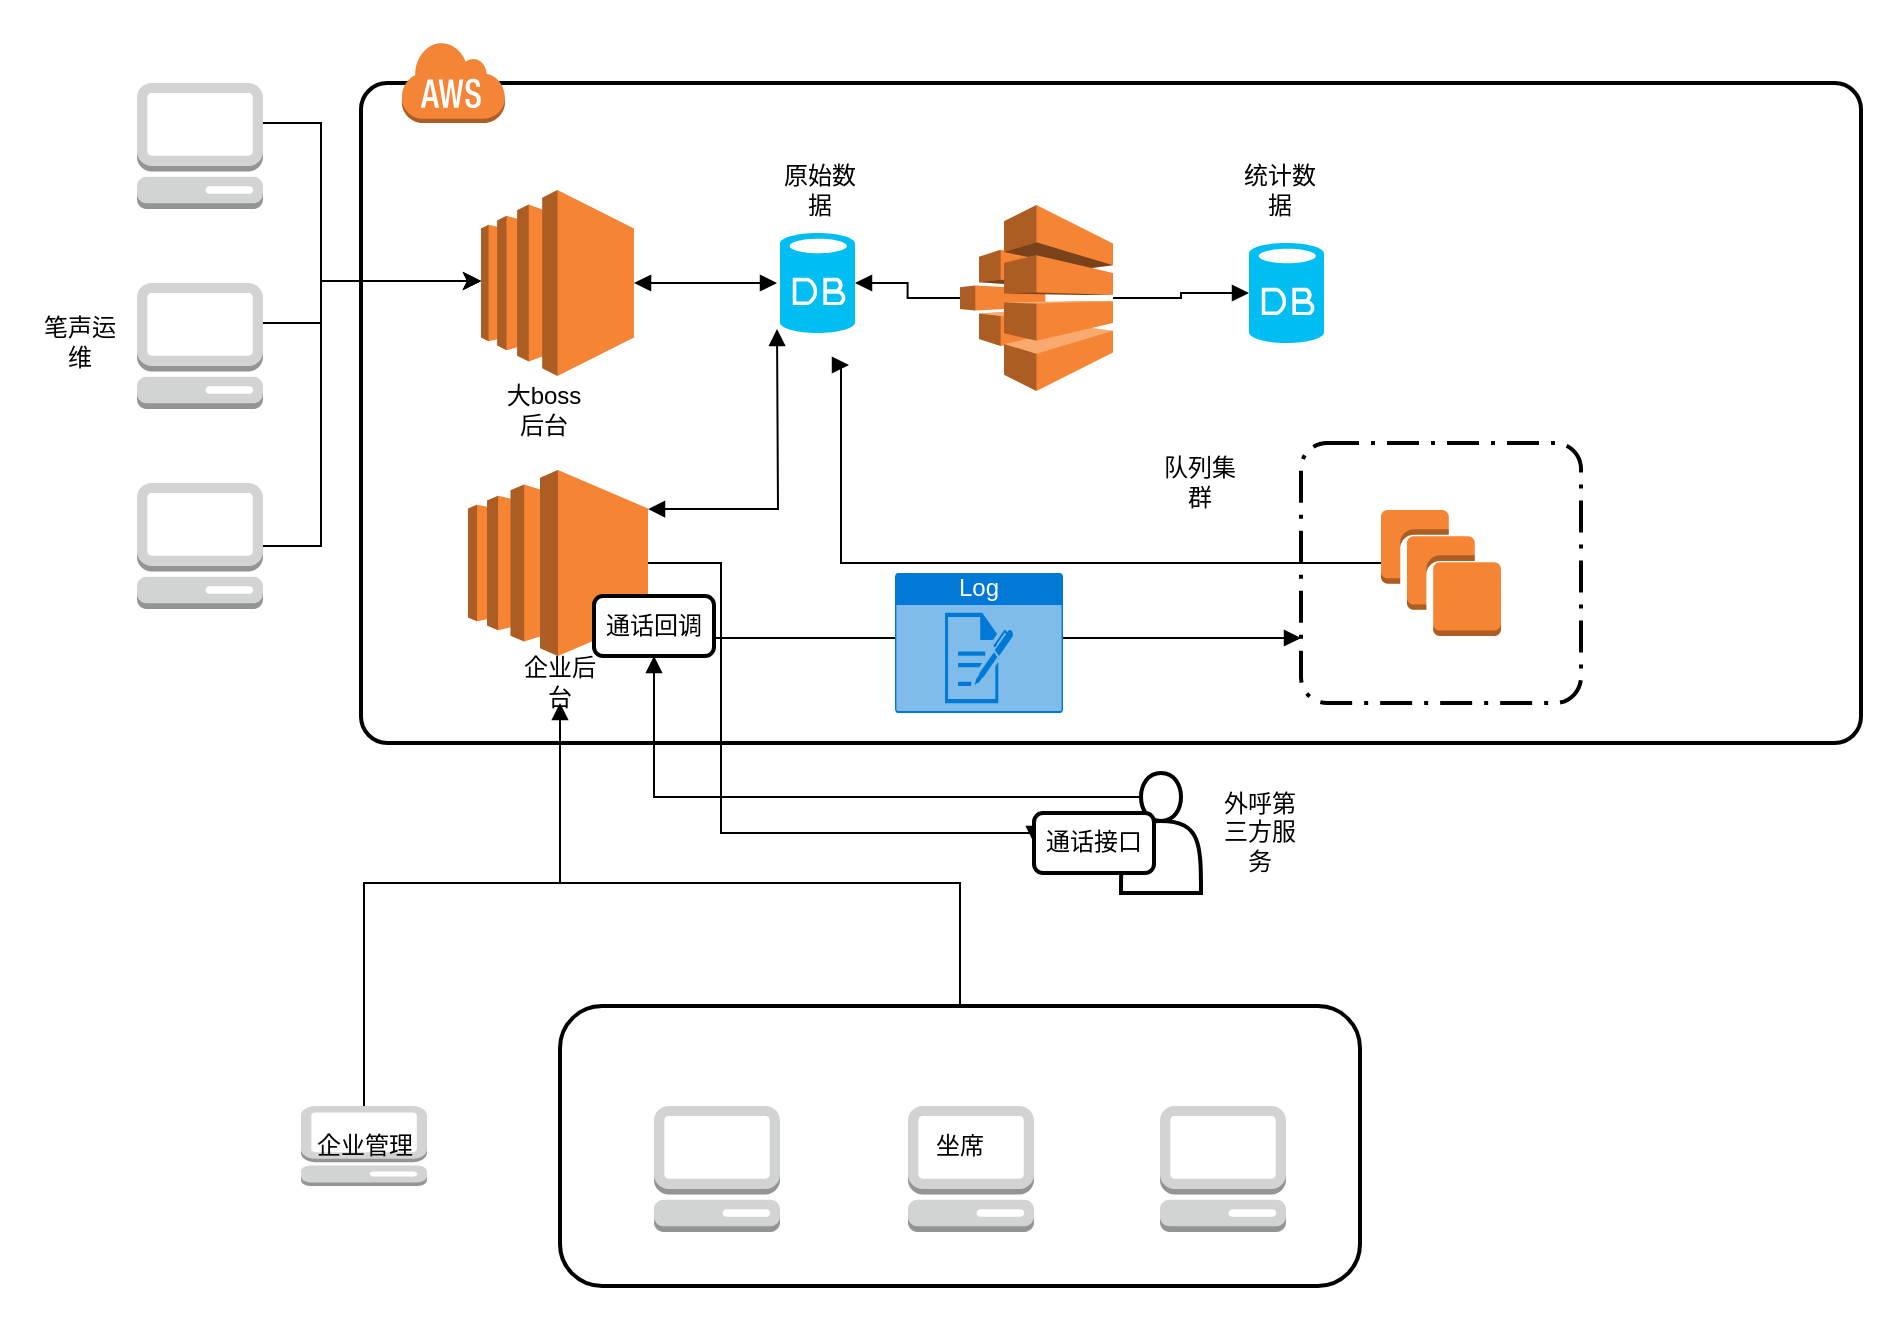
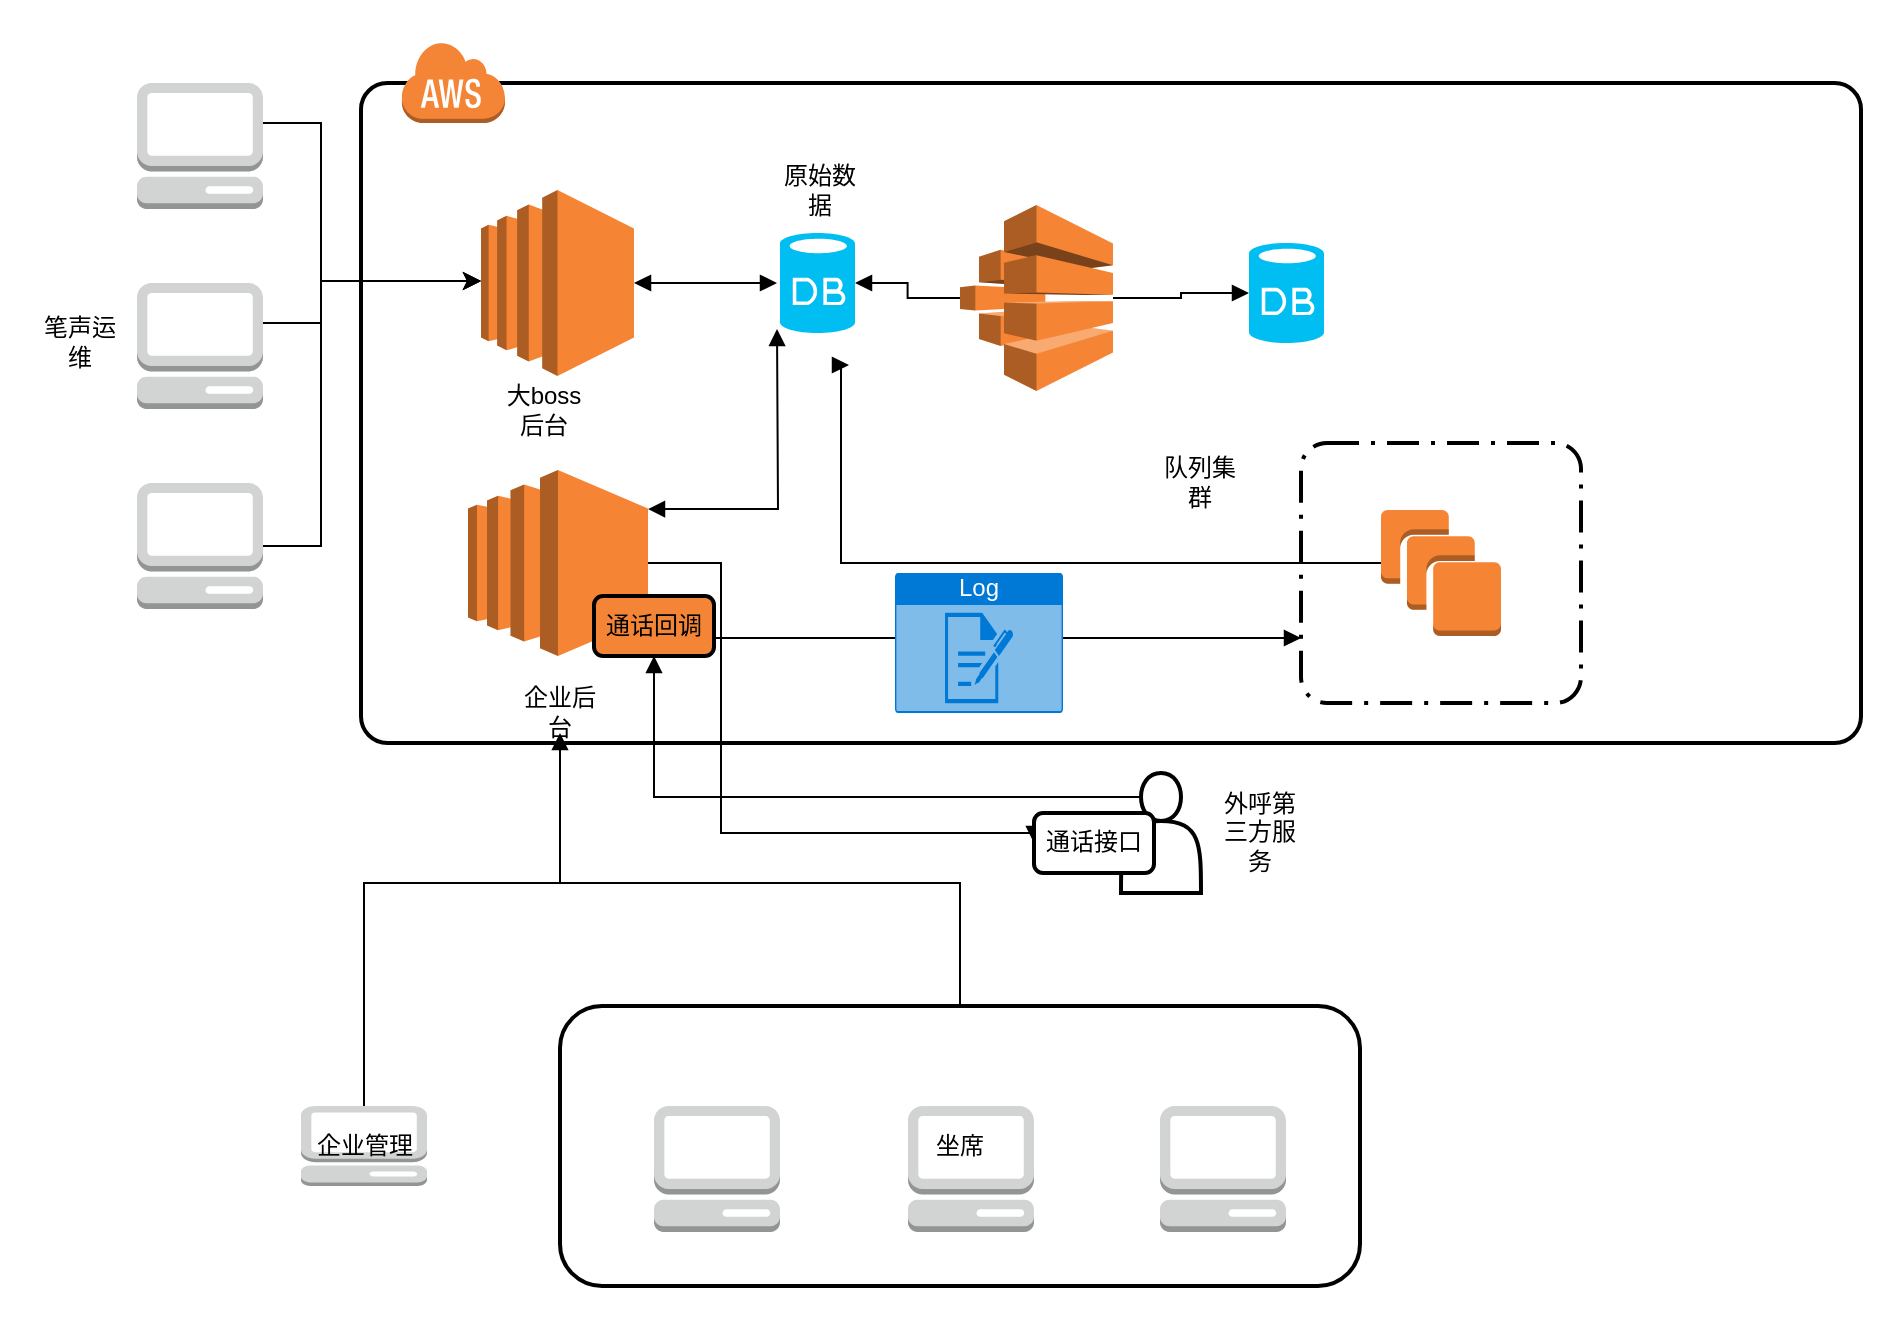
node "统计数据": removed
node "通话回调": fillcolor #ffffff -> #f58536
node "企业后台": moved (560, 683) -> (560, 713)
